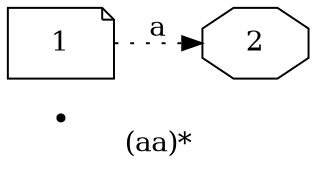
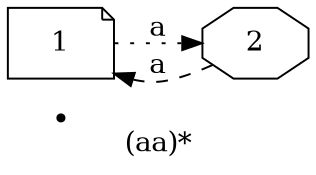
edge "2" -> "1": added, label "a"
